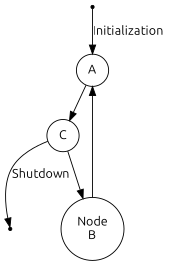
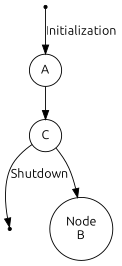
edge "Node B" -> "A": removed
